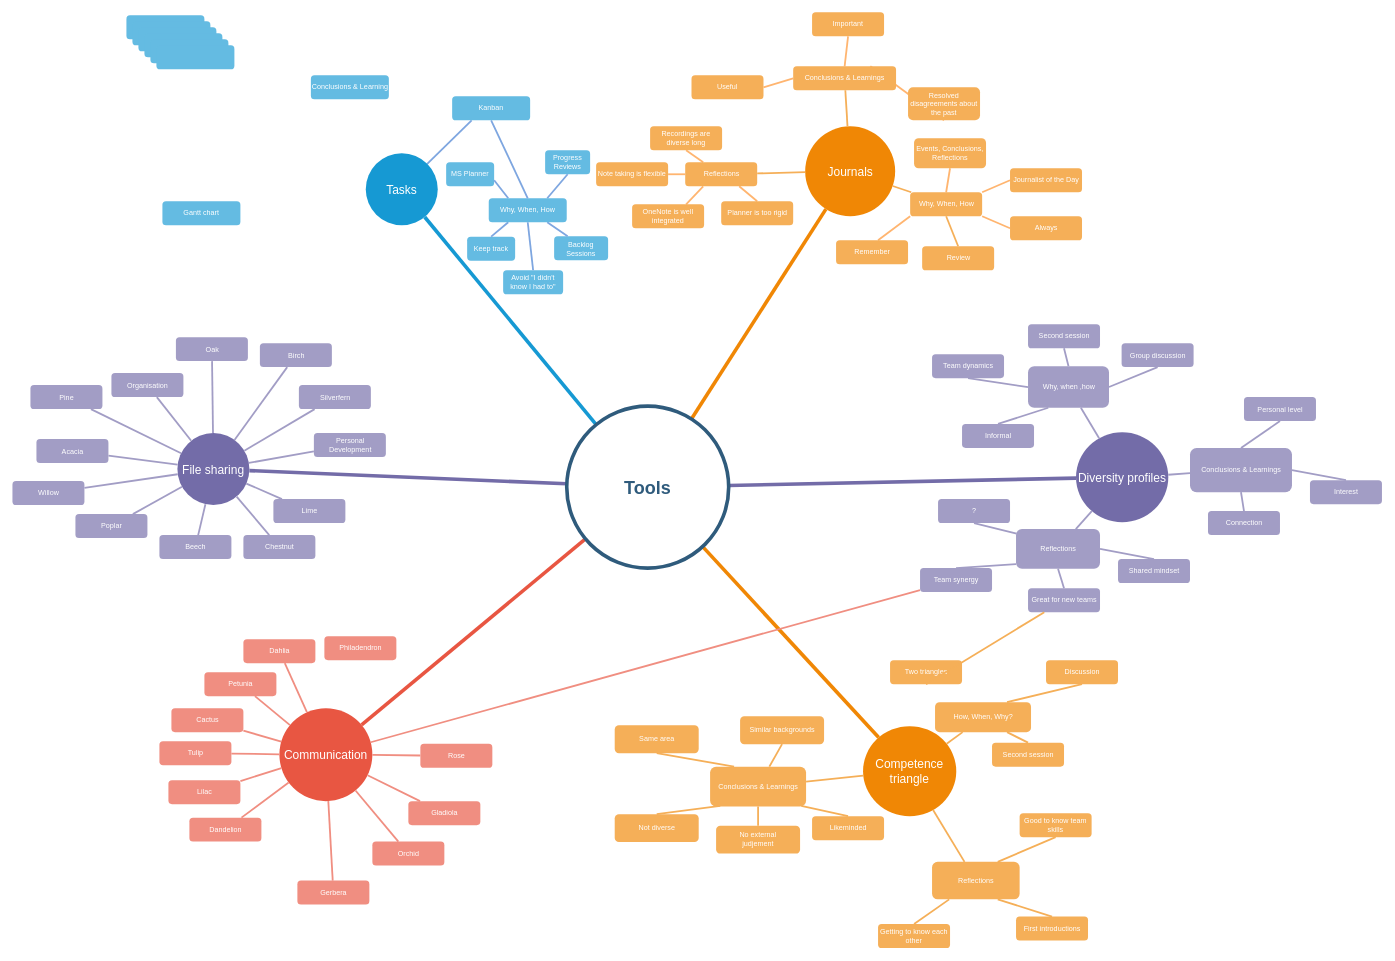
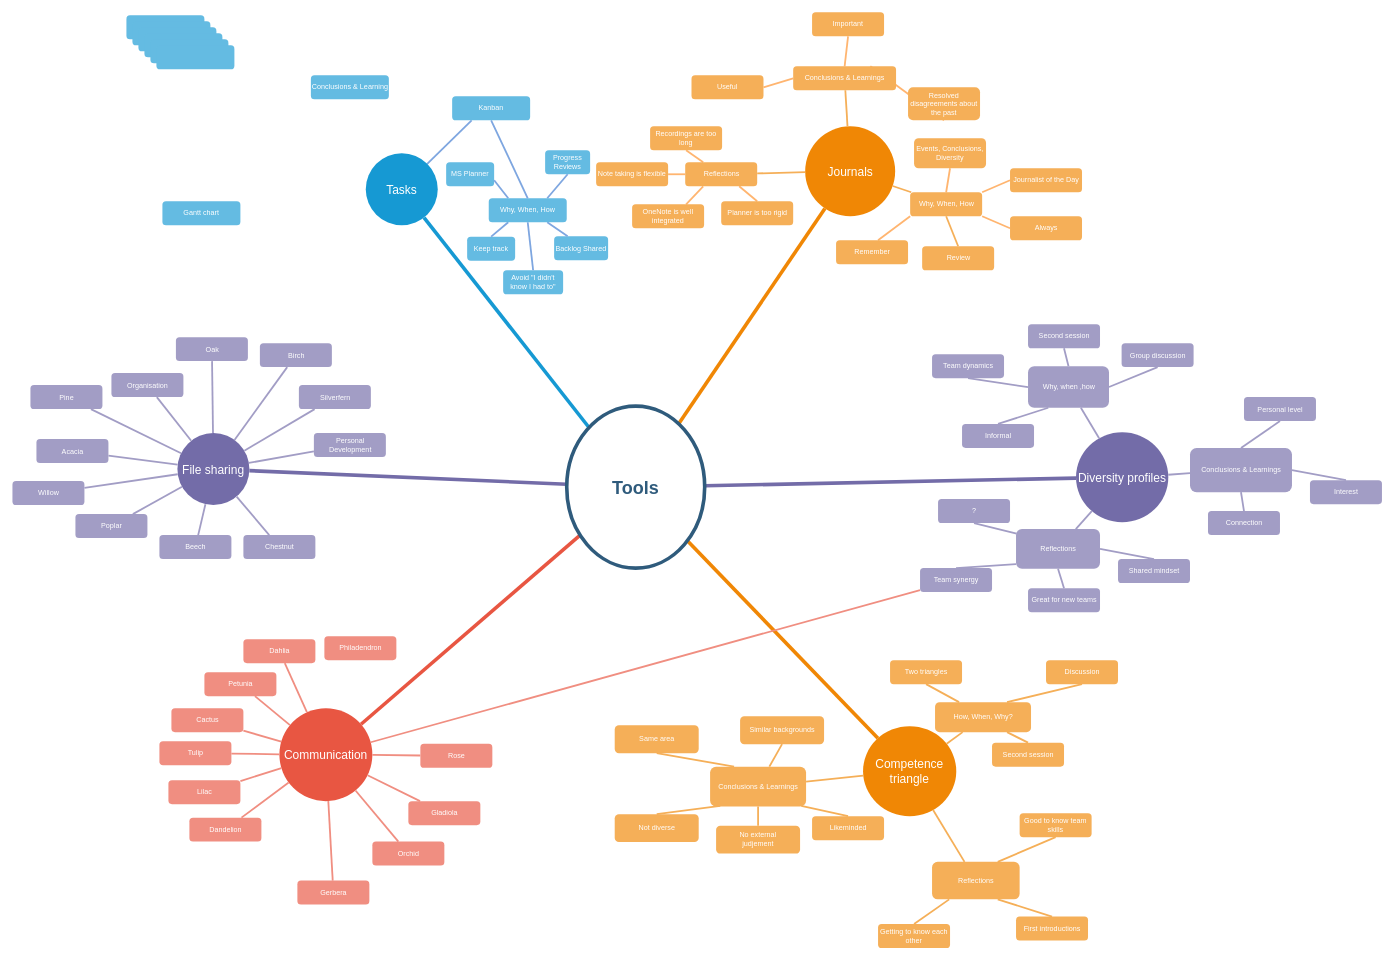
node "Recordings are diverse long": label "Recordings are diverse long" -> "Recordings are too long"
node "Events, Conclusions, Reflections": label "Events, Conclusions, Reflections" -> "Events, Conclusions, Diversity"
node "Backlog Sessions": label "Backlog Sessions" -> "Backlog Shared"
node "Tools": size 162x162 -> 138x162
edge "File sharing" -- "Lime": removed
node "Lime": removed
edge "Great for new teams" -- "Two triangles": now "How, When, Why?" -- "Two triangles"
